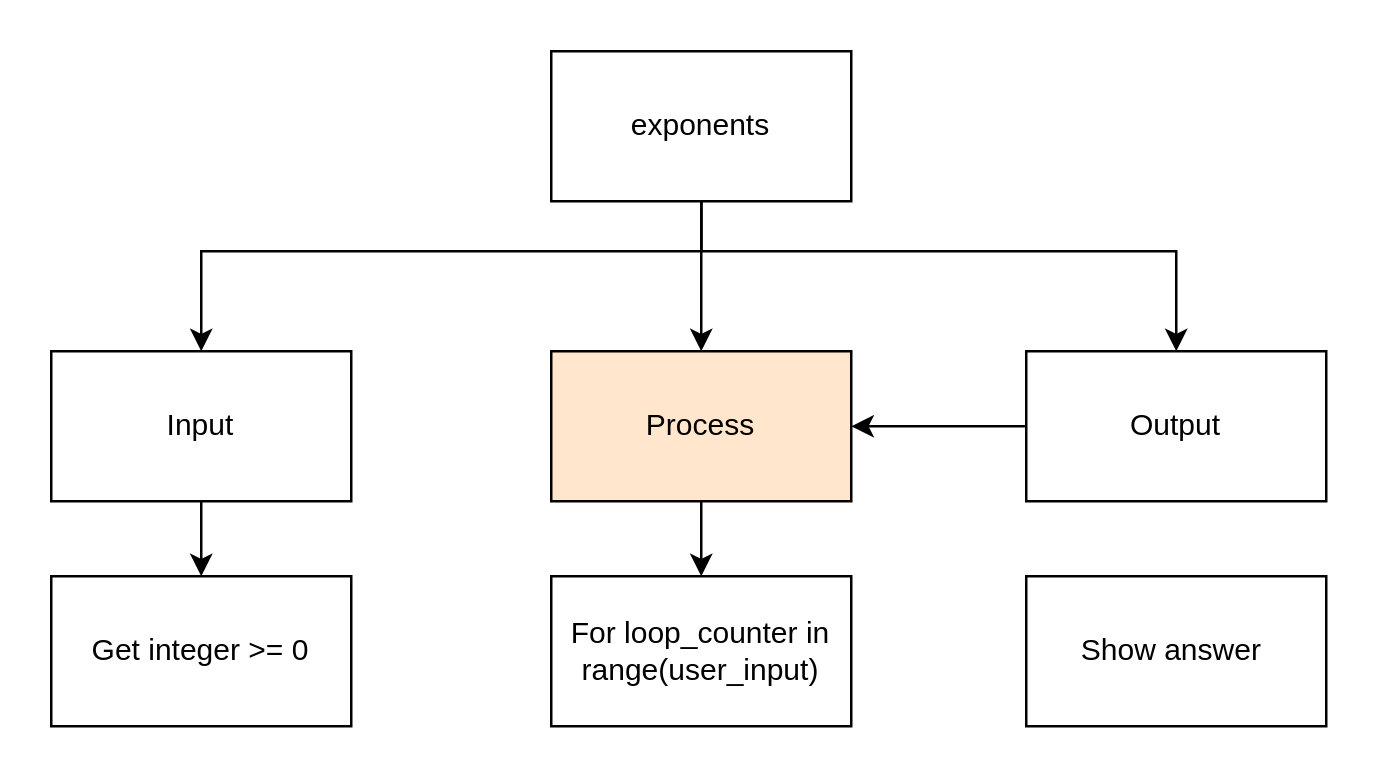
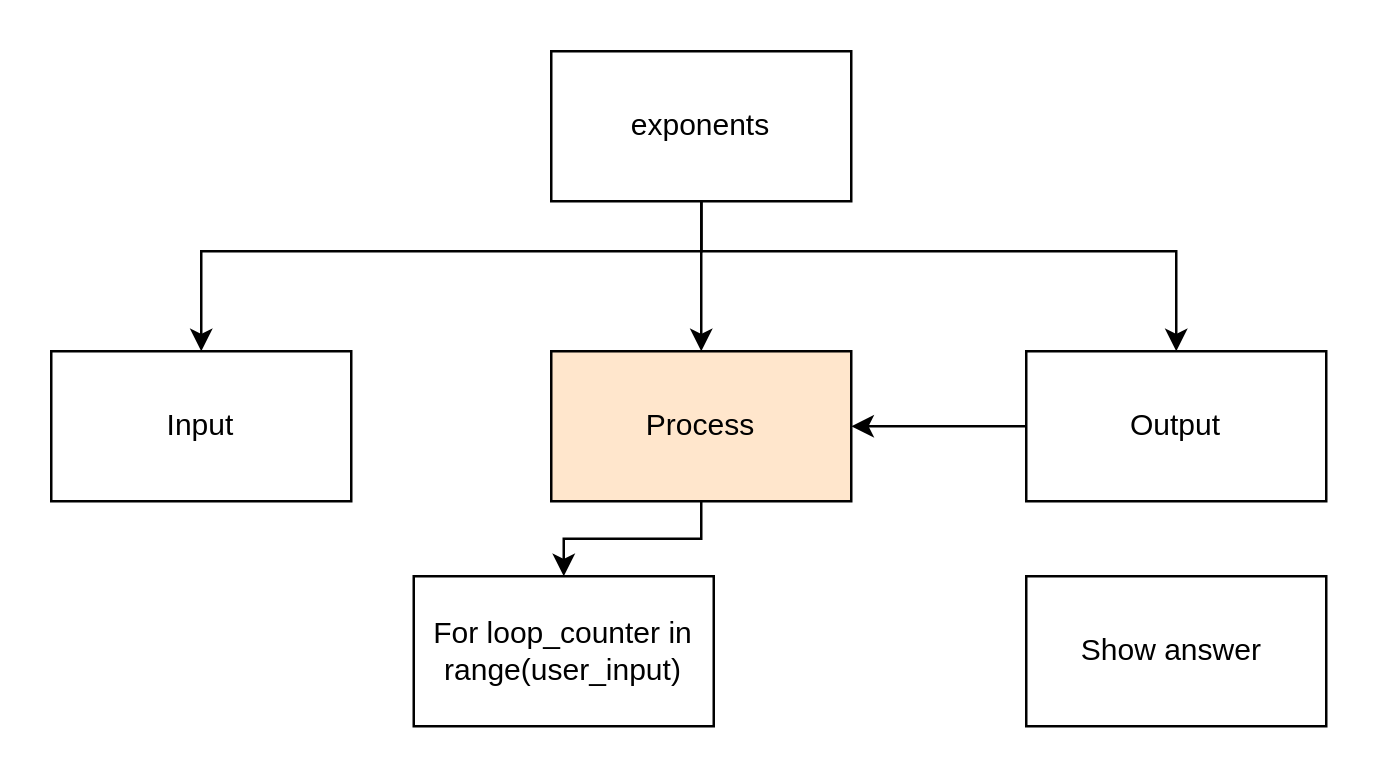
edge "Input" -> "Get integer >= 0": removed
node "Get integer >= 0": removed
node "For loop_counter in range(user_input)": moved (701, 651) -> (564, 651)
